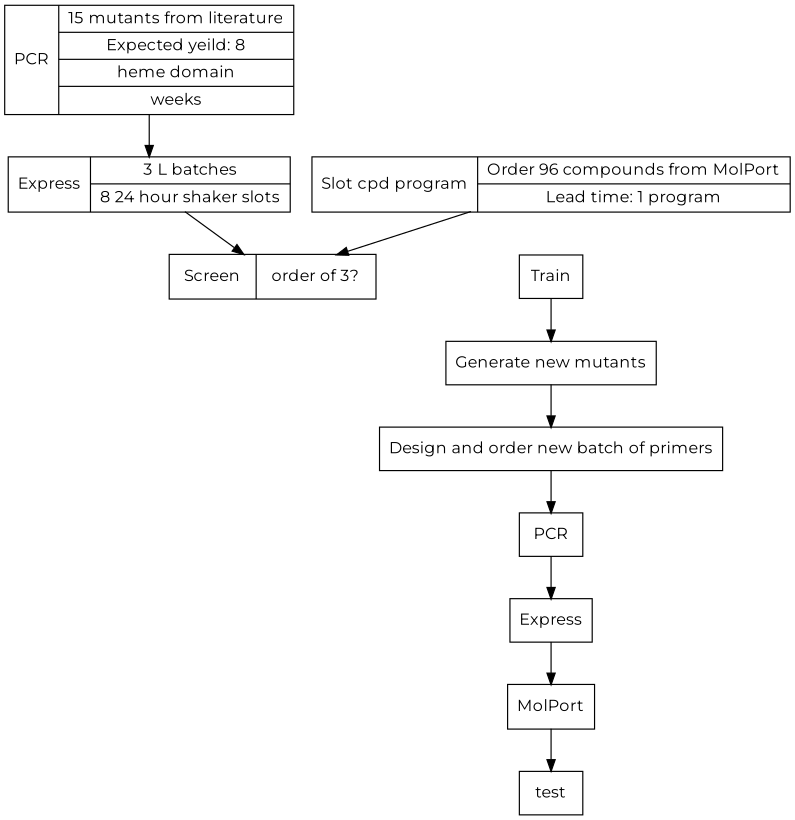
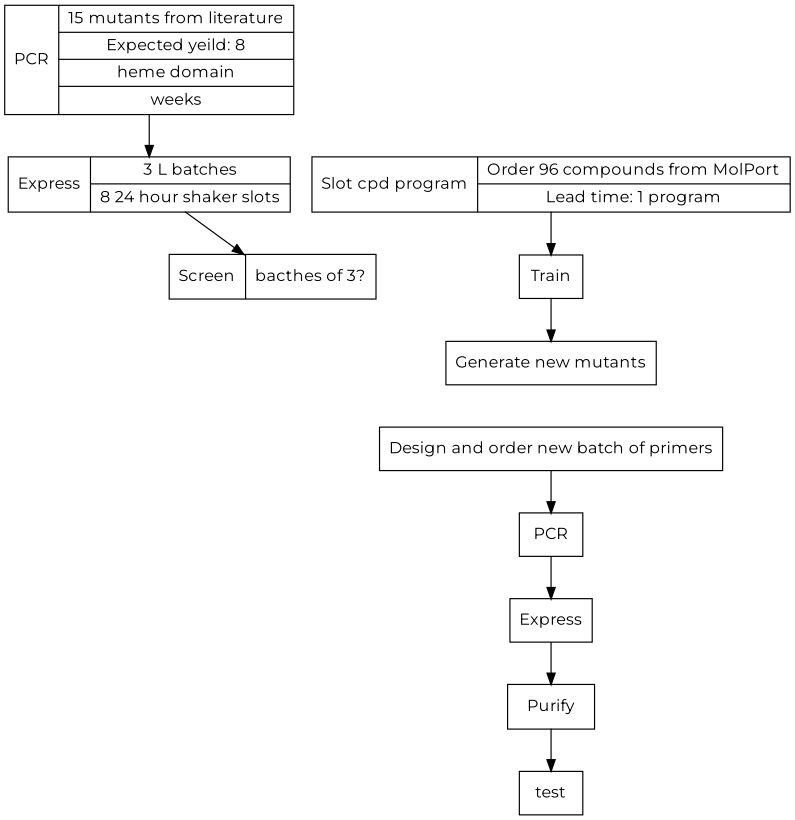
edge "Slot cpd program" -> "Screen": now "Slot cpd program" -> "Train"
node "Screen": text "order of 3?" -> "bacthes of 3?"
edge "Generate new mutants" -> "Design and order new batch of primers": removed
node "MolPort": label "MolPort" -> "Purify"
